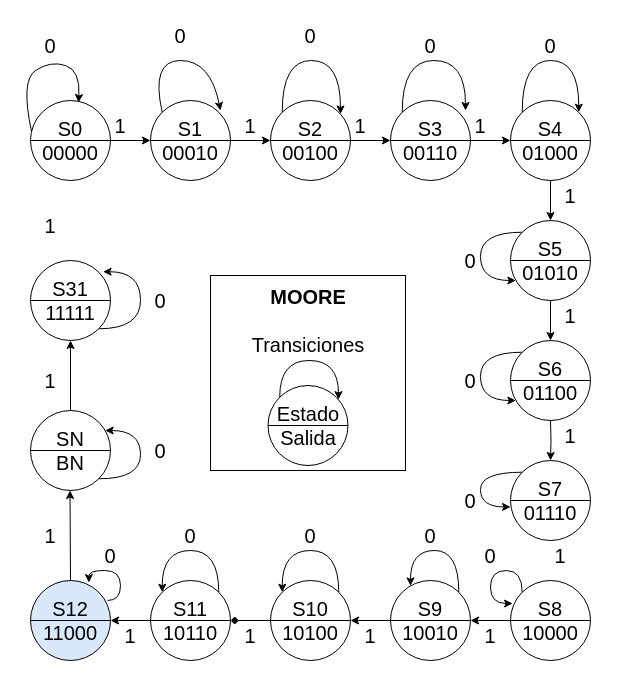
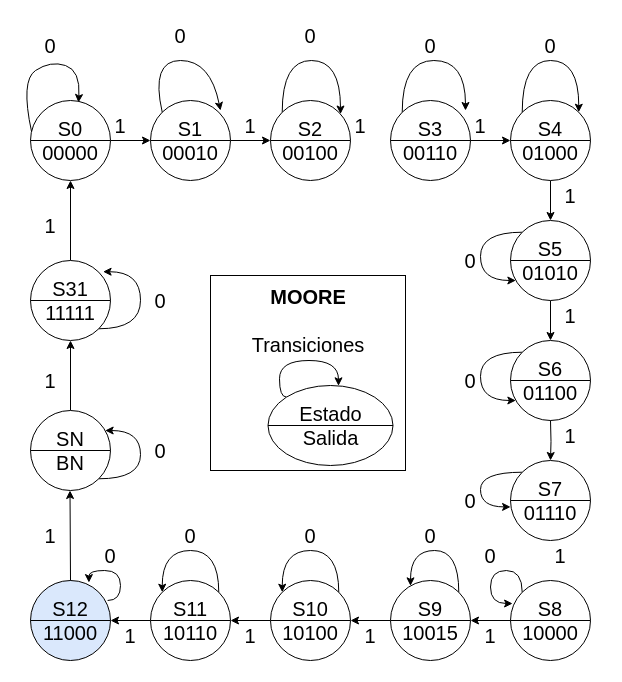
edge "S2 00100" -> "S3 00110": removed
edge "S31 11111" -> "S0 00000": added
node "Estado Salida": size 80x80 -> 125x80
edge "S10 10100" -> "S11 10110": arrowhead diamond -> classic
node "S9 10010": label "S9 10010" -> "S9 10015"
